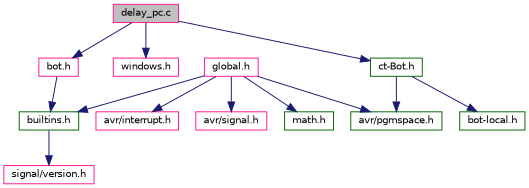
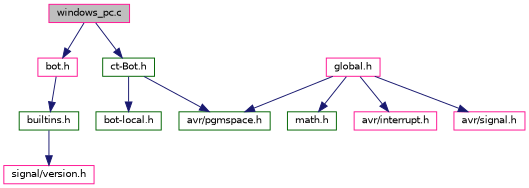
node "delay_pc.c": label "delay_pc.c" -> "windows_pc.c"
node "windows.h": removed
edge "global.h" -> "builtins.h": removed
